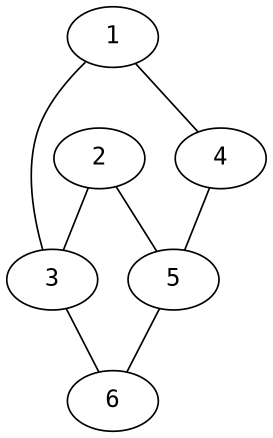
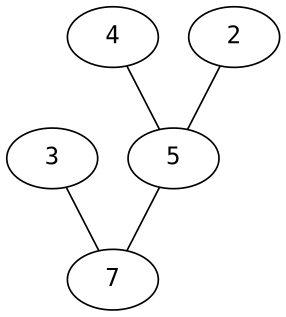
node "1": removed
edge "2" -- "3": removed
node "6": label "6" -> "7"
